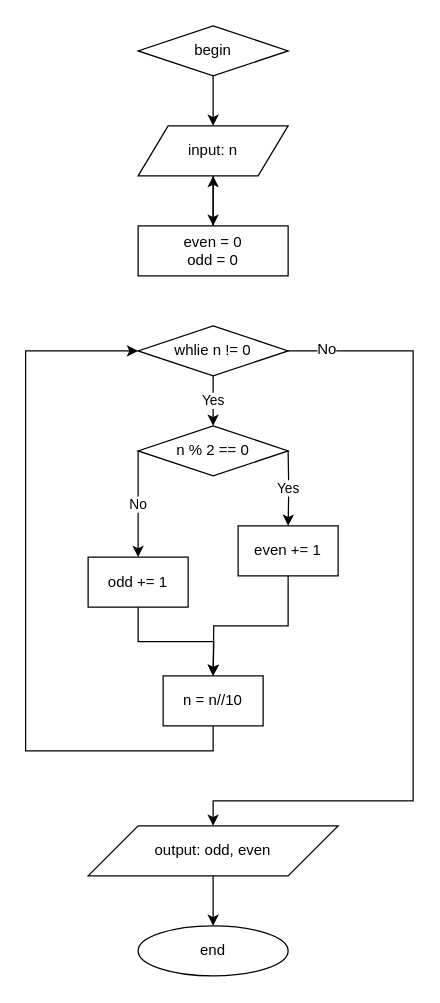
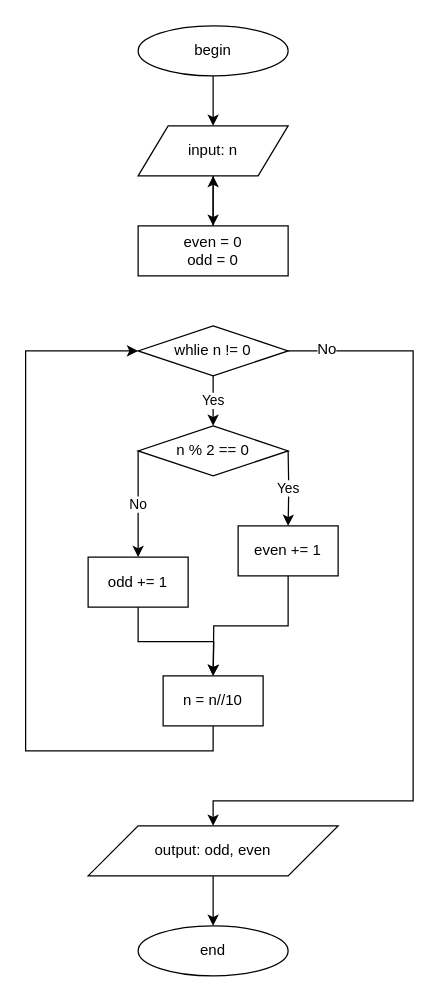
node "begin": shape diamond -> ellipse
